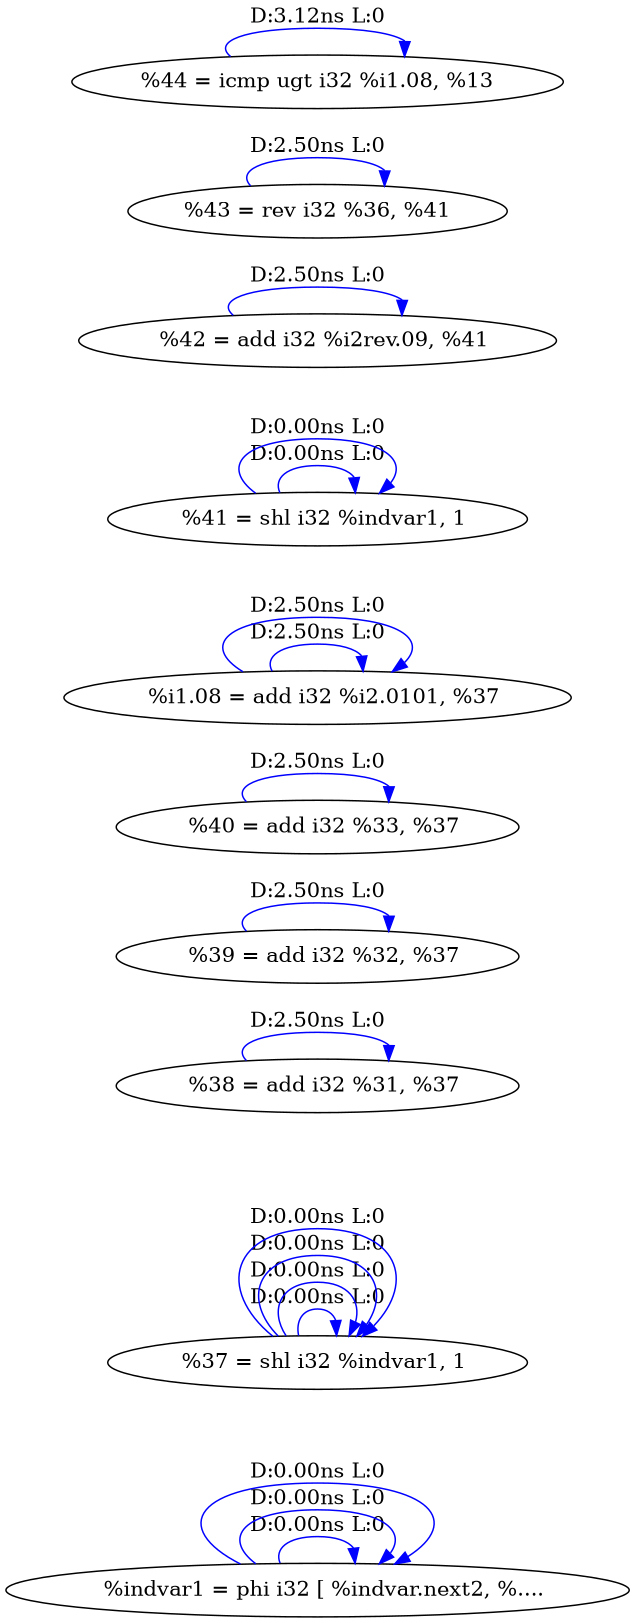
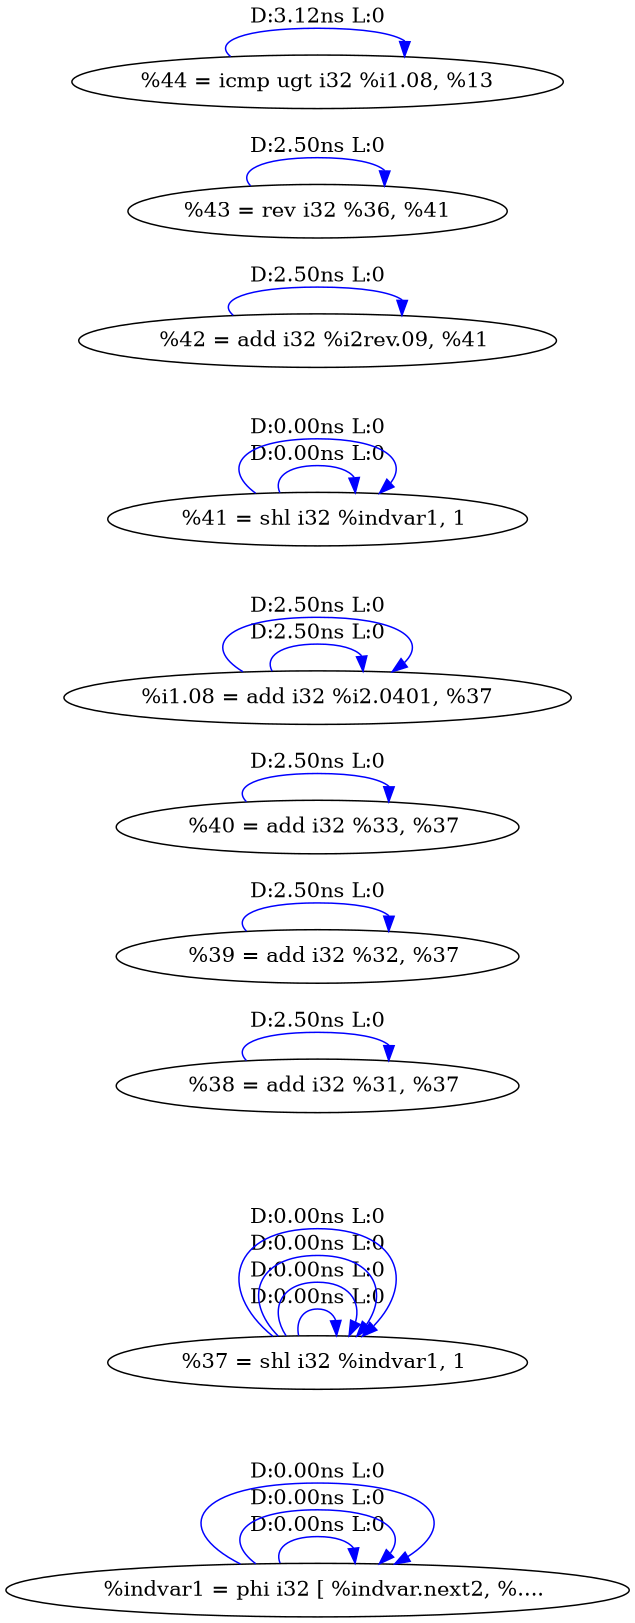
node "%i1.08 = add i32 %i2.0101, %37": label "%i1.08 = add i32 %i2.0101, %37" -> "%i1.08 = add i32 %i2.0401, %37"
